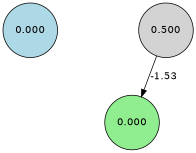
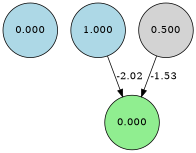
node "1.000": added
